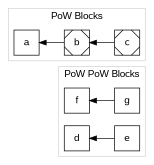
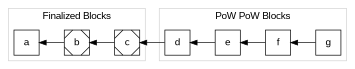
cluster "PoW Blocks": label "PoW Blocks" -> "Finalized Blocks"
edge "d" -> "c": added
edge "f" -> "e": added
